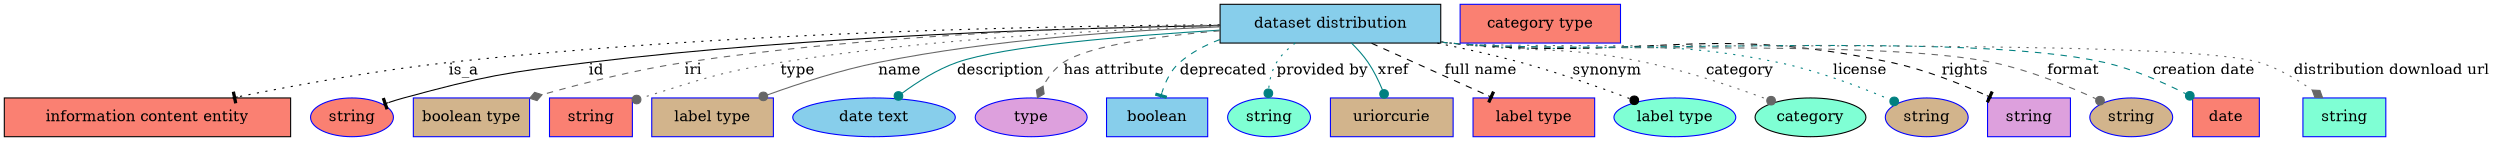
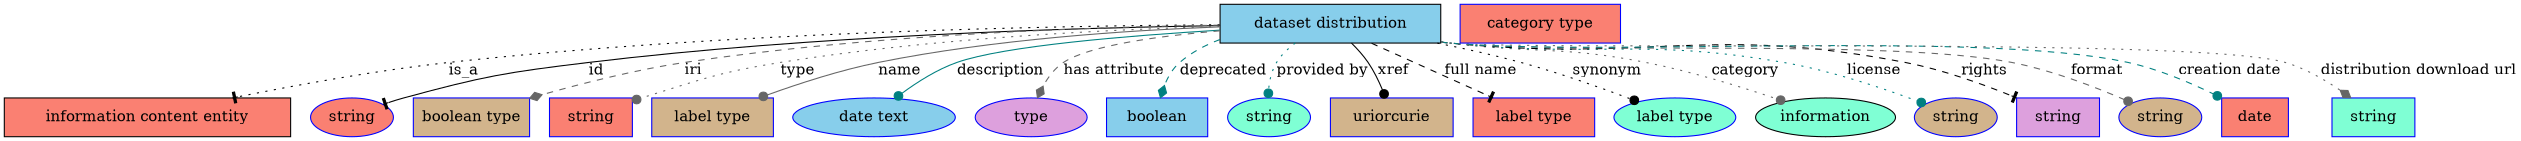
edge "dataset distribution" -> "boolean": arrowhead tee -> diamond
edge "dataset distribution" -> "uriorcurie": color teal -> black
node "category": label "category" -> "information"
